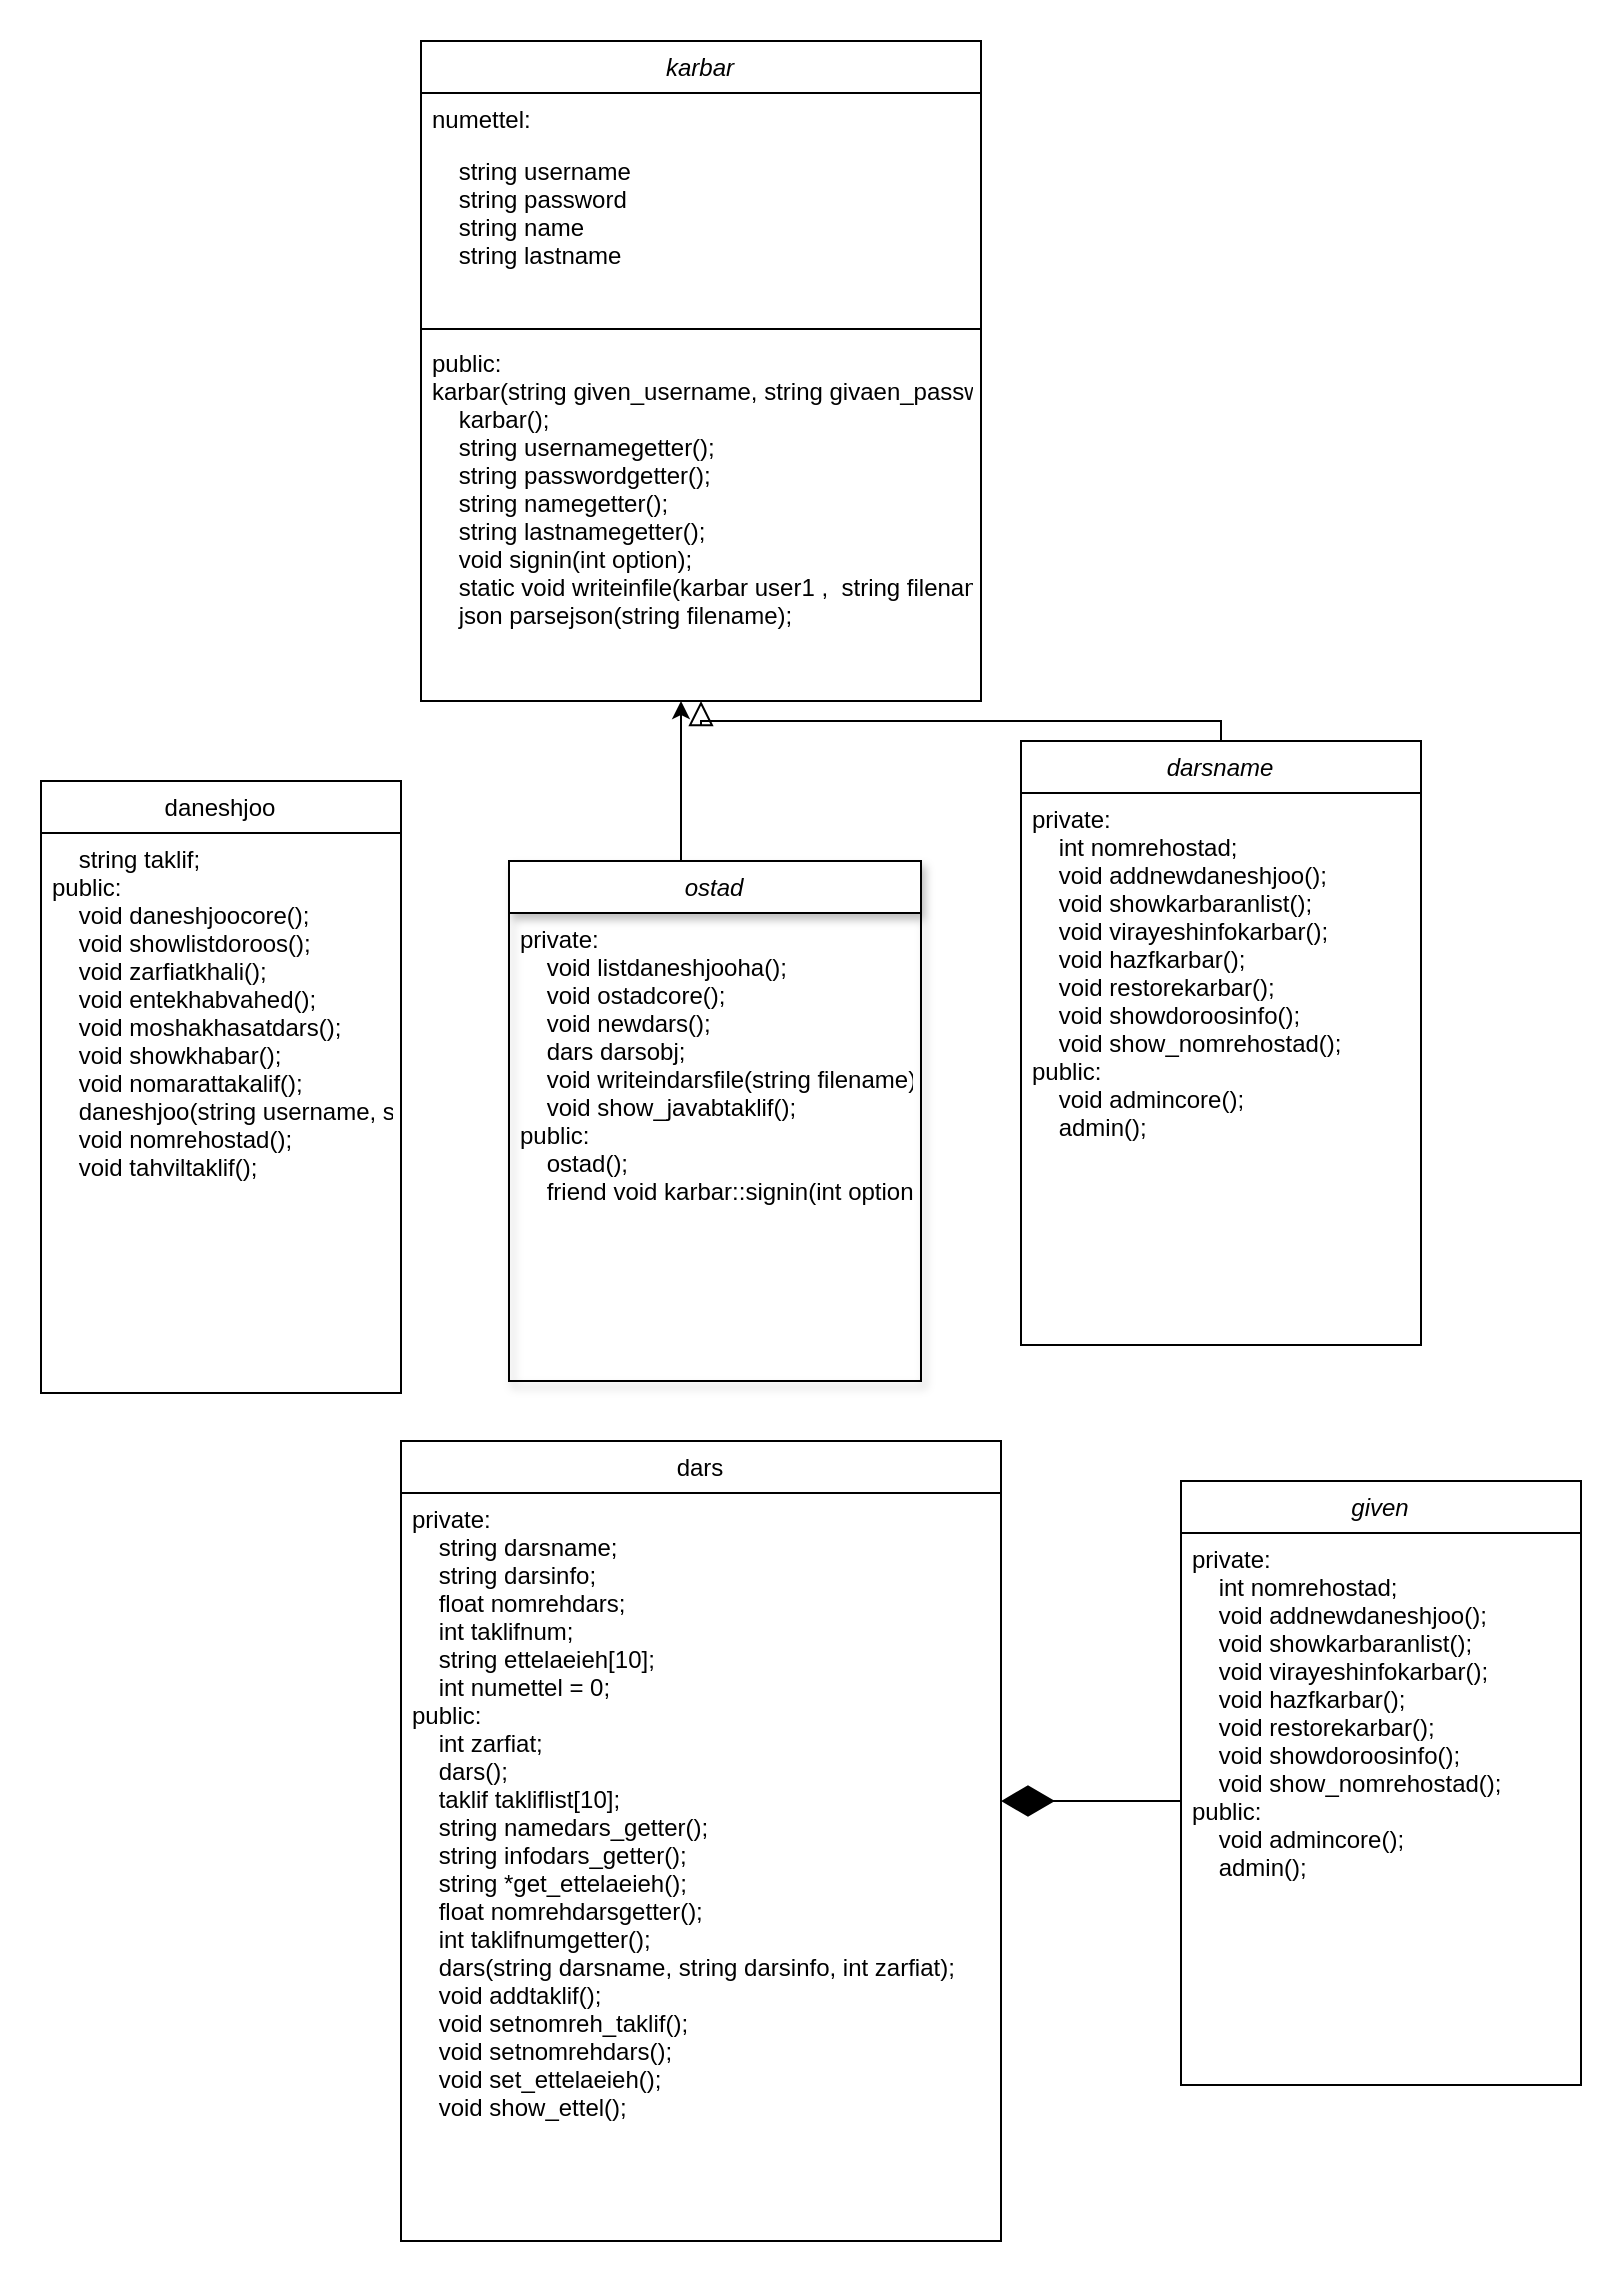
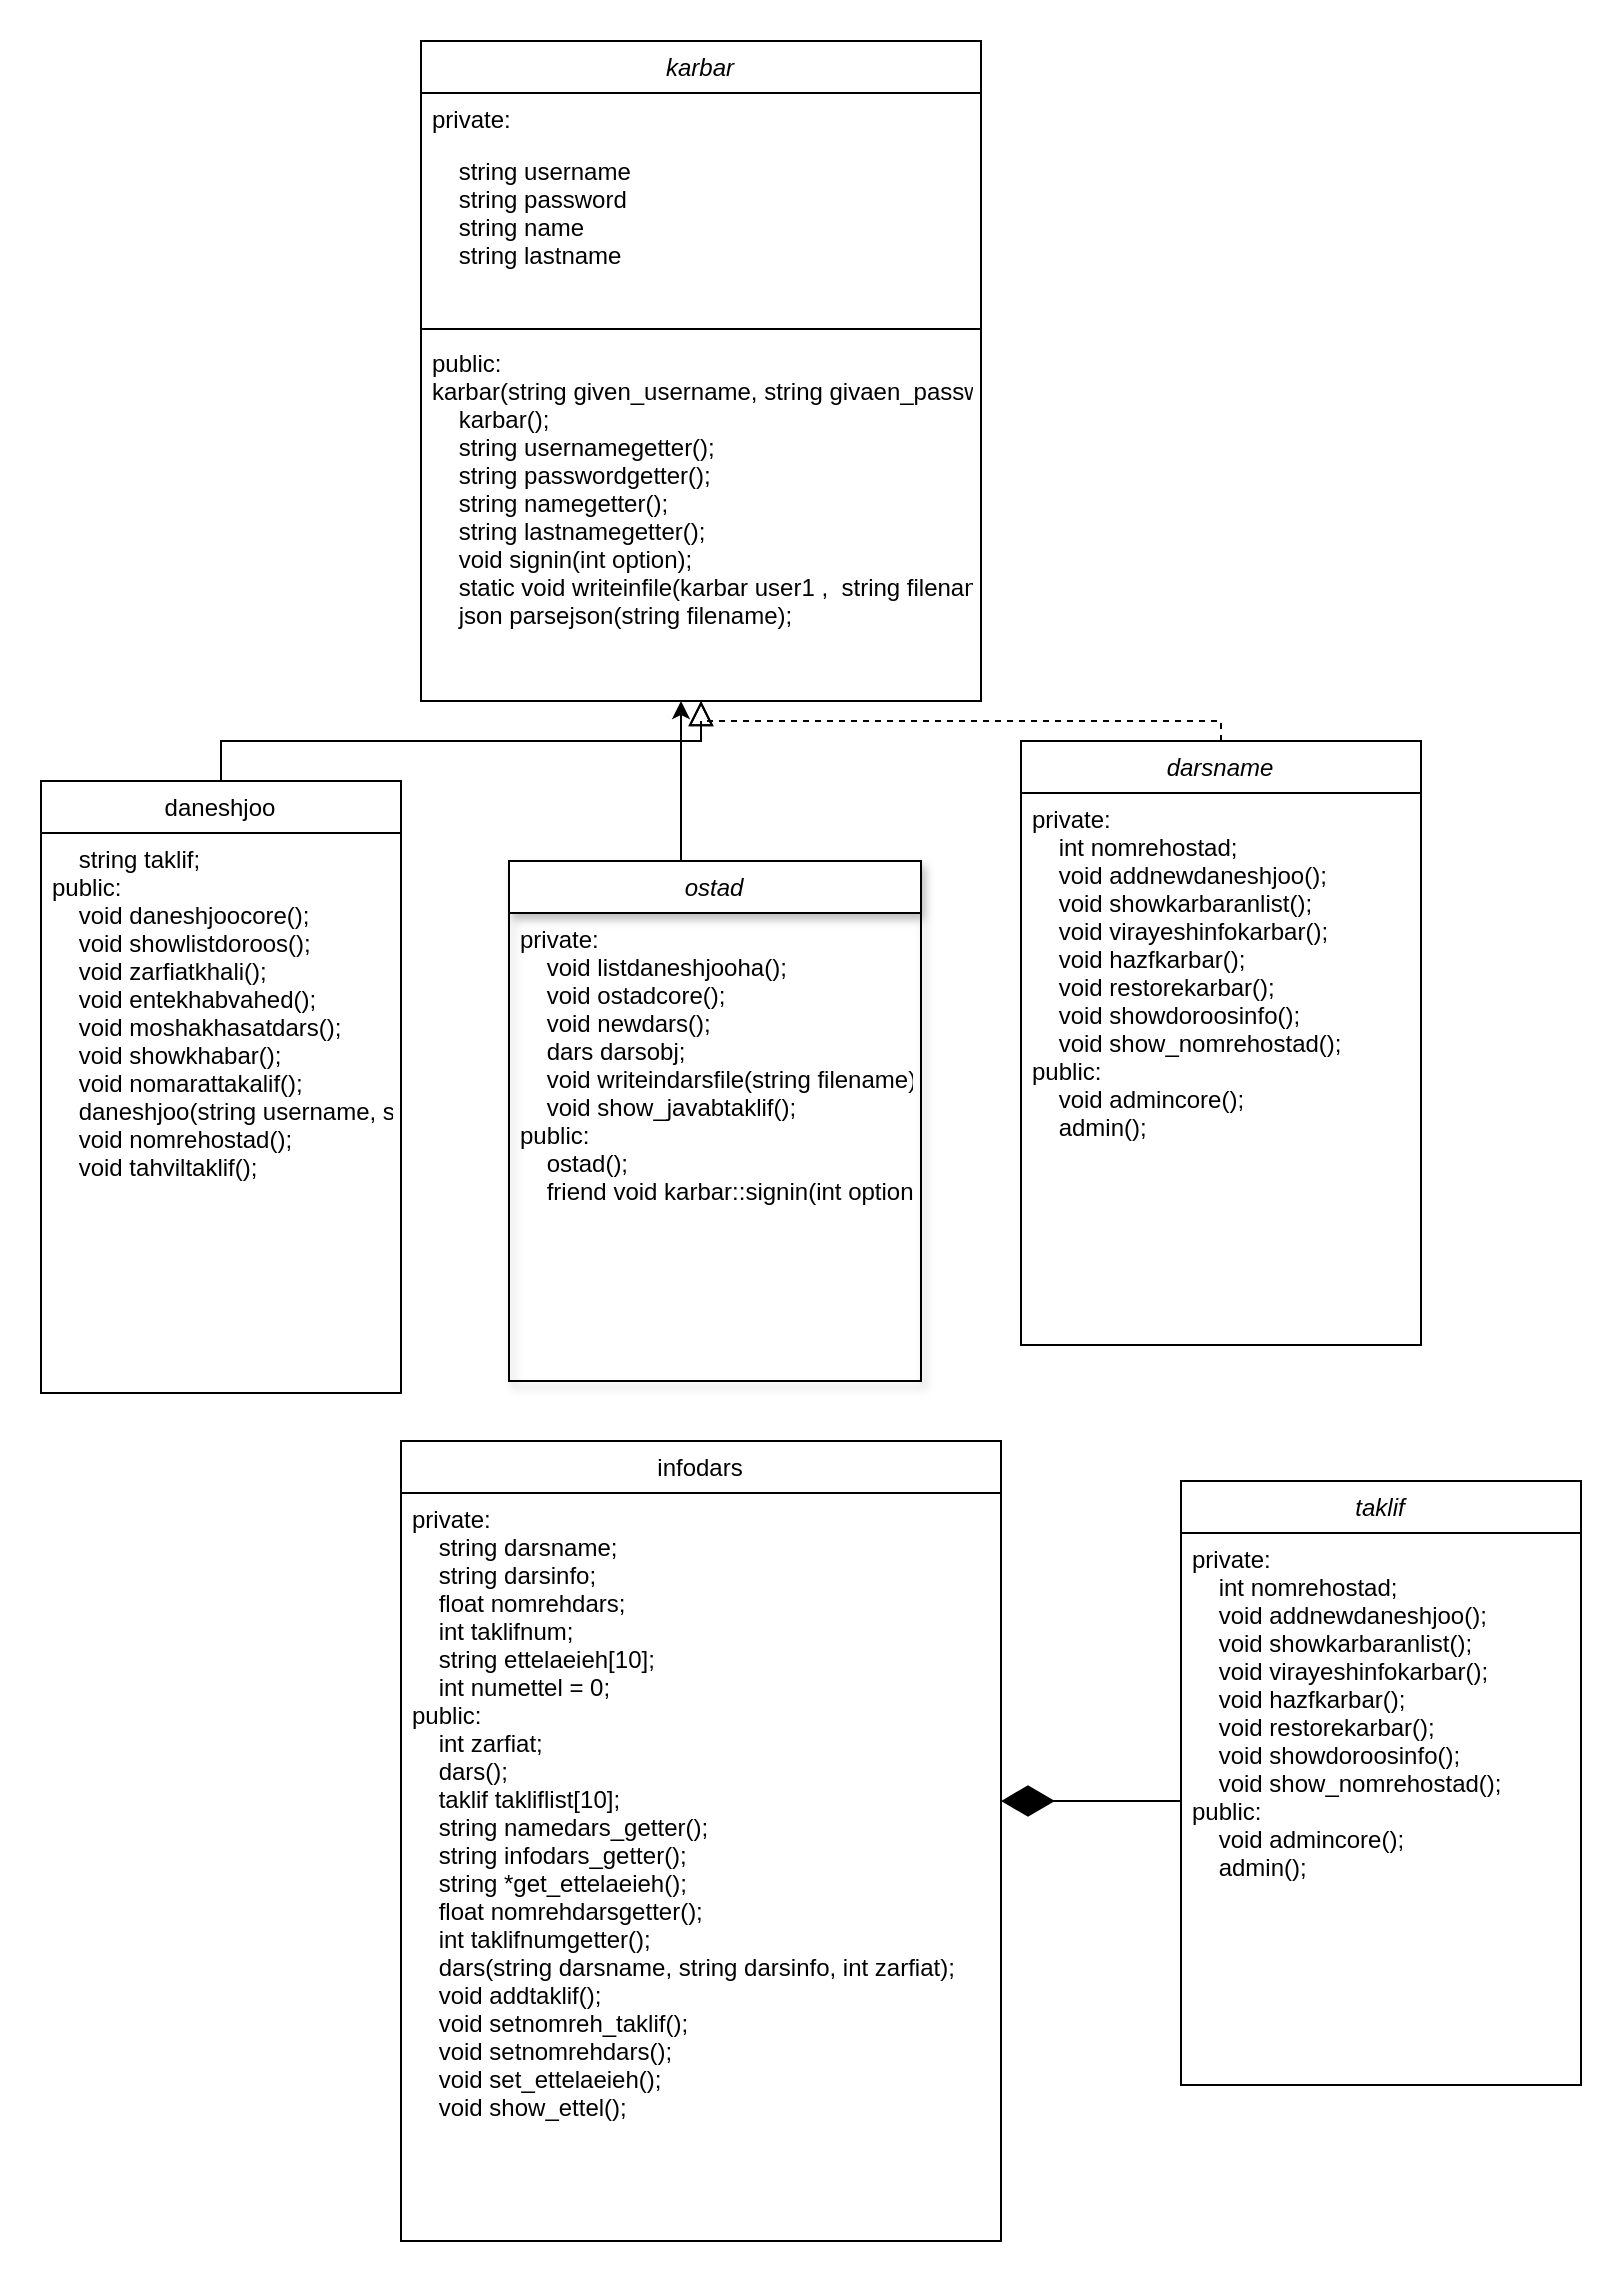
node "numettel:": label "numettel:" -> "private:"
edge "darsname" -> "karbar": style solid -> dashed
edge "daneshjoo" -> "karbar": added
node "dars": label "dars" -> "infodars"
node "given": label "given" -> "taklif"
